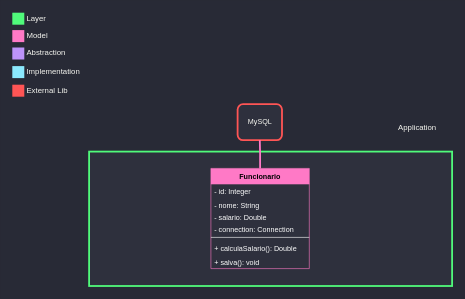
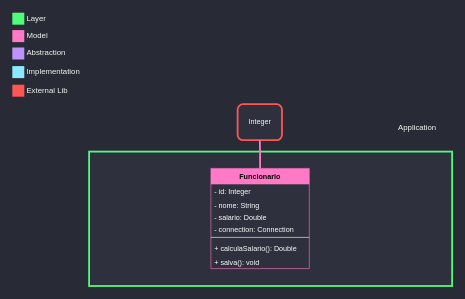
node "MySQL": label "MySQL" -> "Integer"
